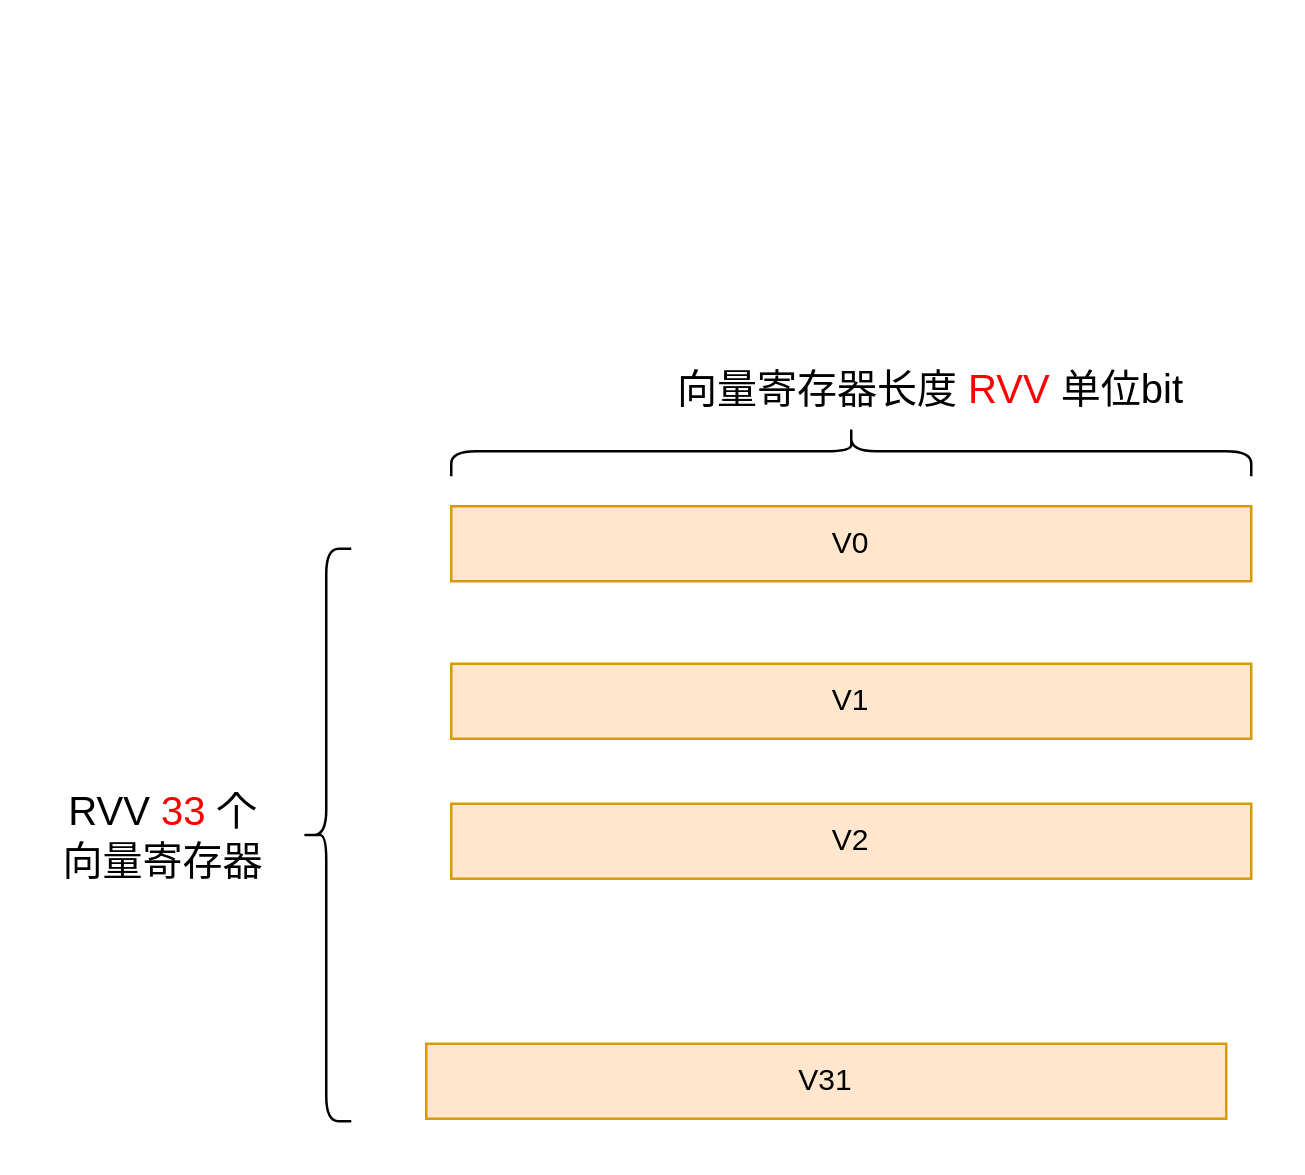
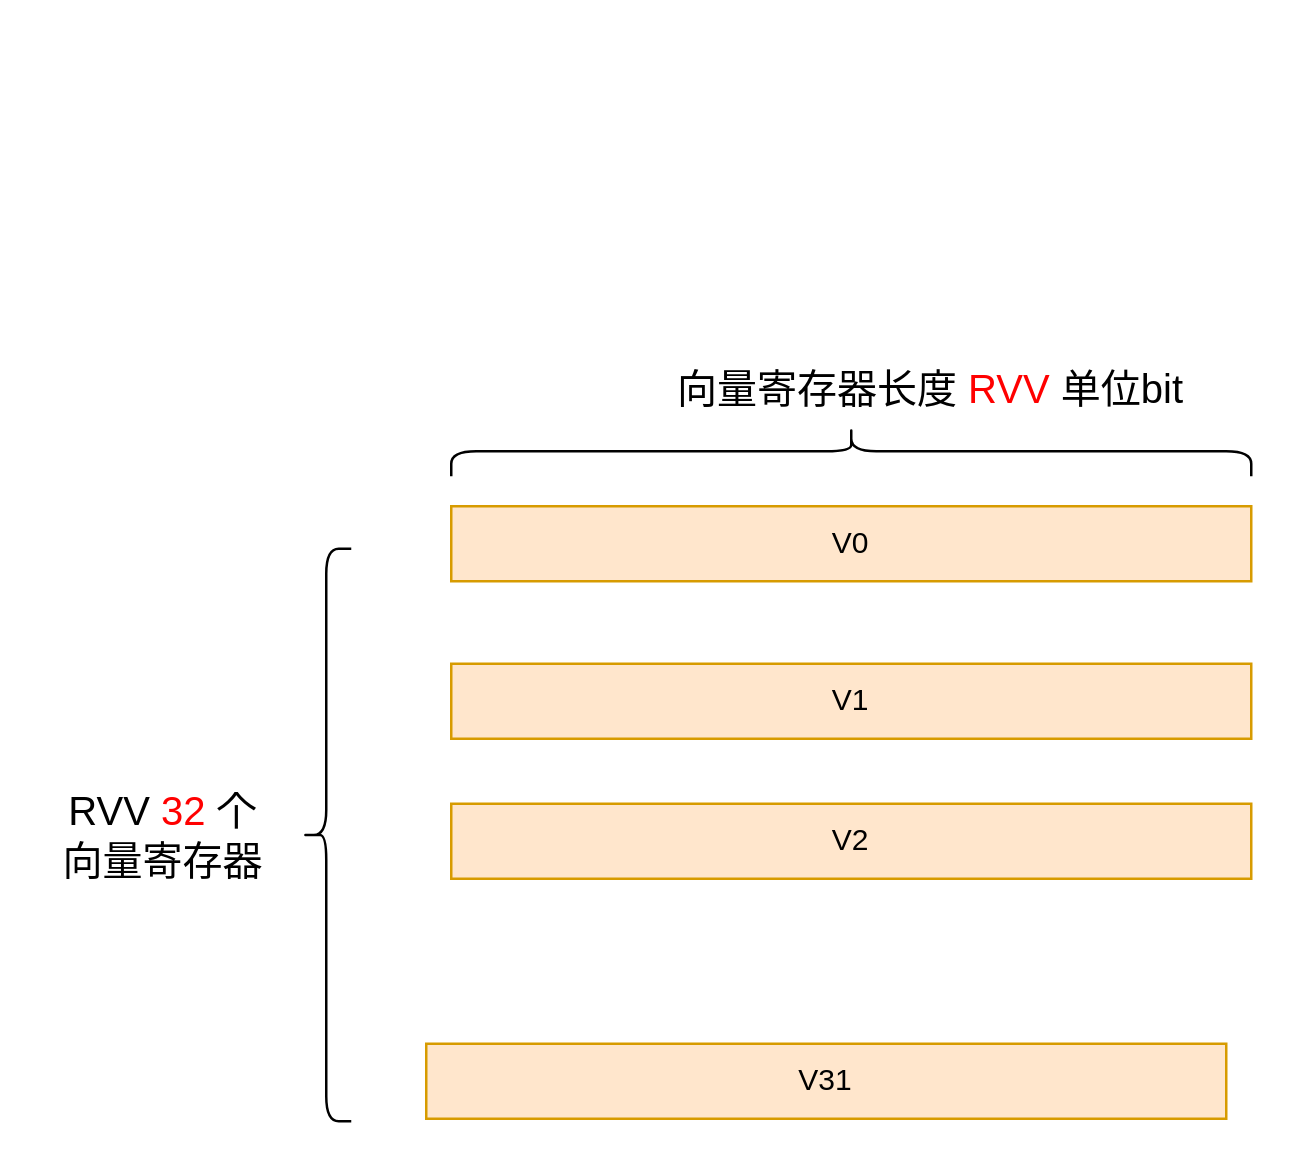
node "RVV 33 个 向量寄存器": label "RVV 33 个 向量寄存器" -> "RVV 32 个 向量寄存器"
